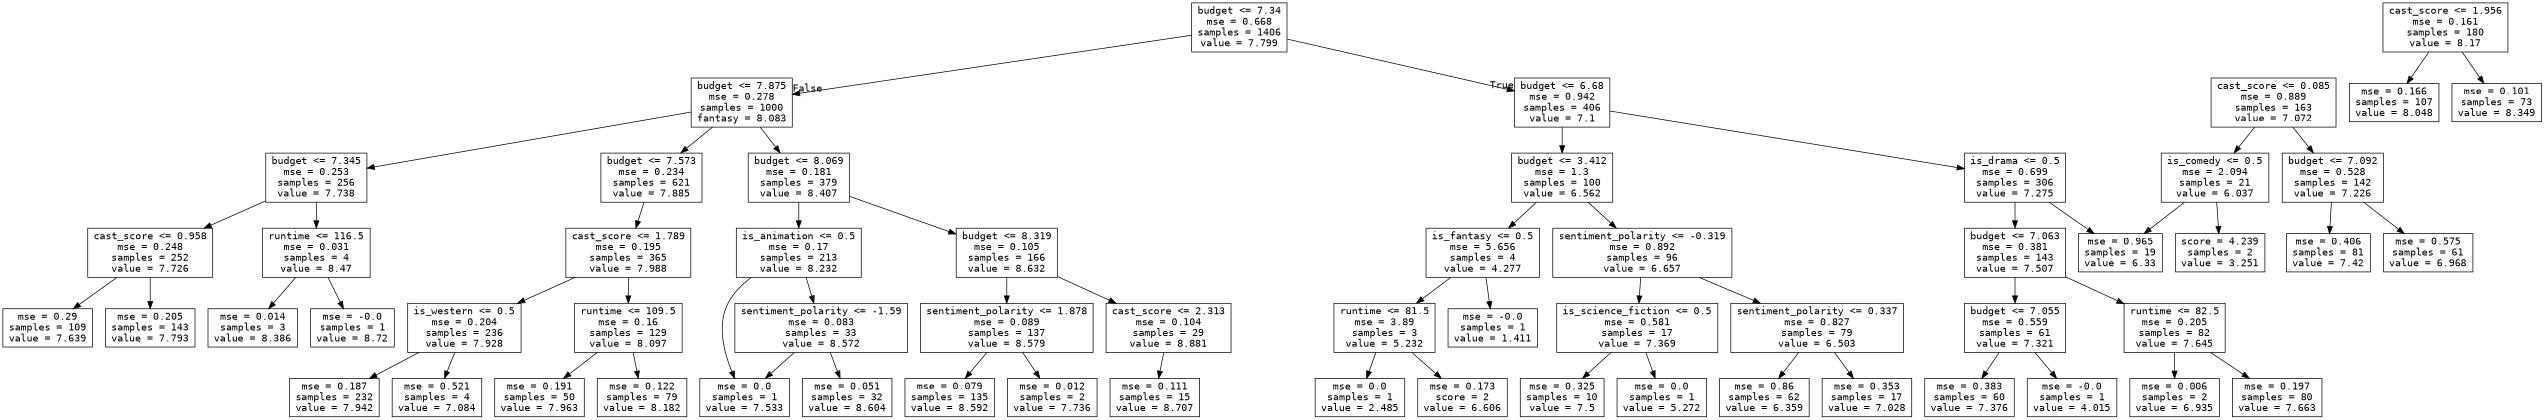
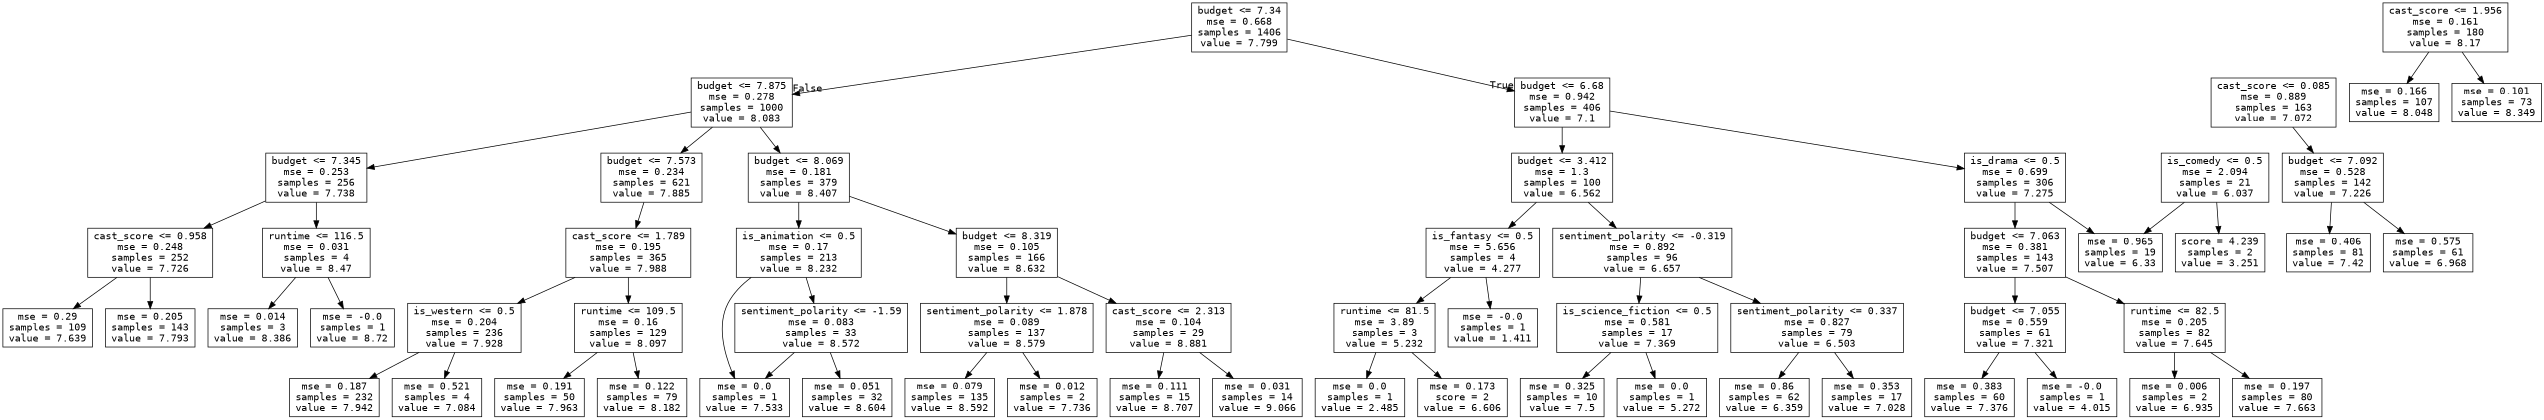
node "budget <= 7.875 mse = 0.278 samples = 1000 fantasy = 8.083": label "budget <= 7.875 mse = 0.278 samples = 1000 fantasy = 8.083" -> "budget <= 7.875 mse = 0.278 samples = 1000 value = 8.083"
edge "cast_score <= 0.085 mse = 0.889 samples = 163 value = 7.072" -> "is_comedy <= 0.5 mse = 2.094 samples = 21 value = 6.037": removed
node "mse = 0.031 samples = 14 value = 9.066": added
